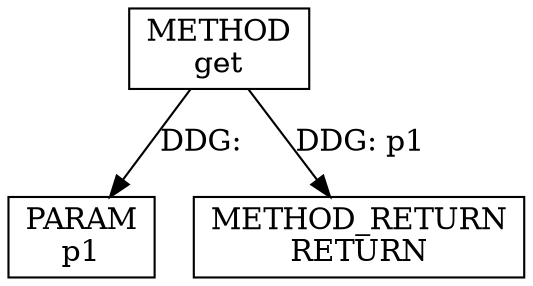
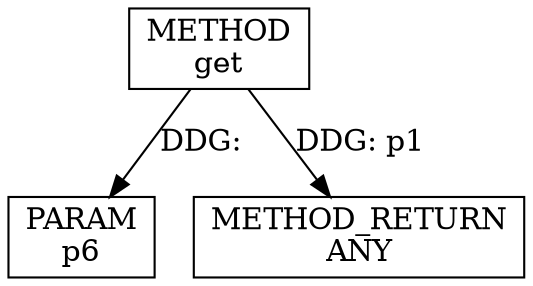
node "PARAM": text "p1" -> "p6"
node "METHOD_RETURN": text "RETURN" -> "ANY"
